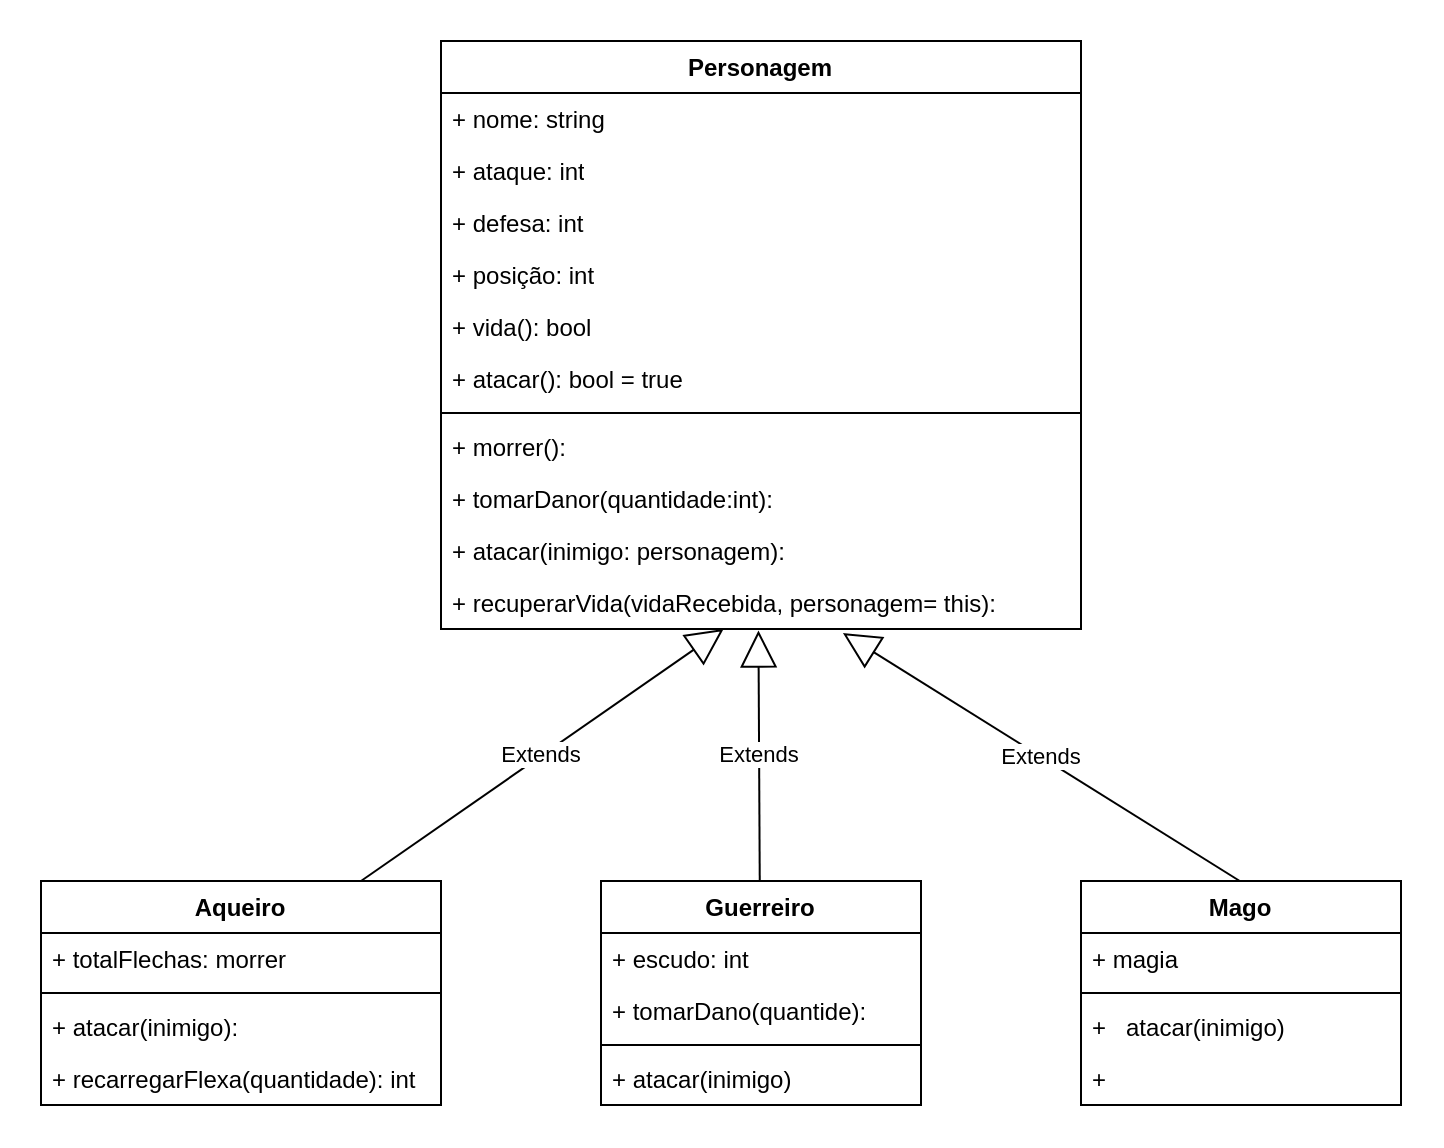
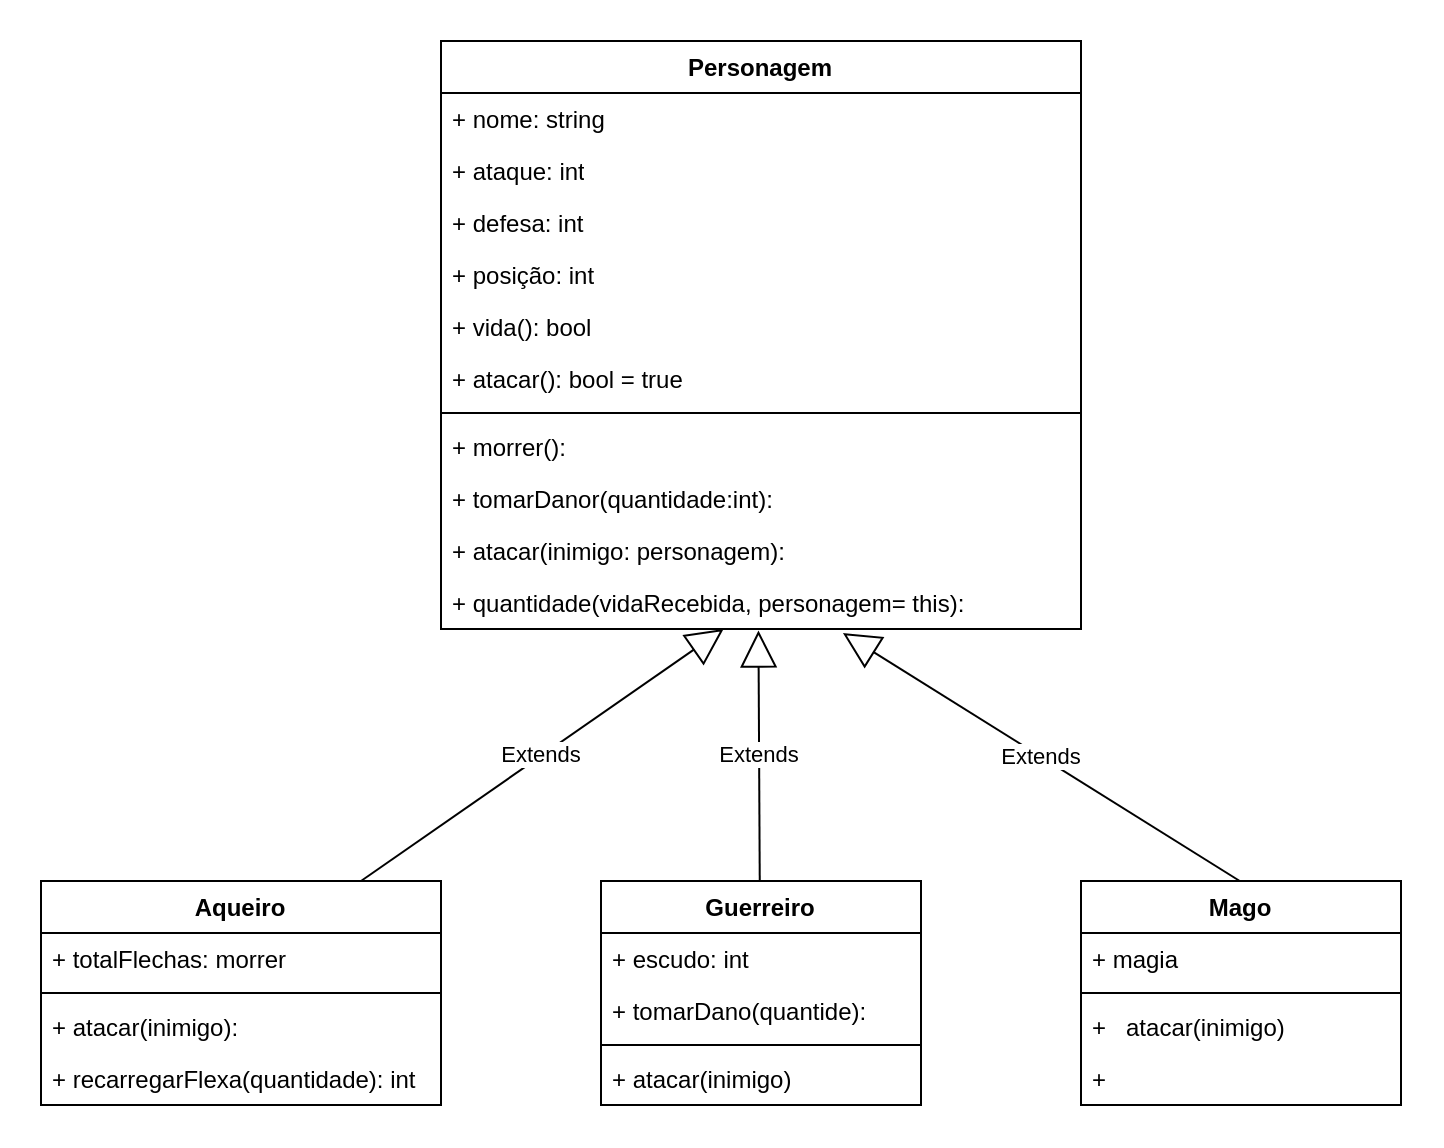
node "+ recuperarVida(vidaRecebida, personagem= this):": label "+ recuperarVida(vidaRecebida, personagem= this):" -> "+ quantidade(vidaRecebida, personagem= this):"
